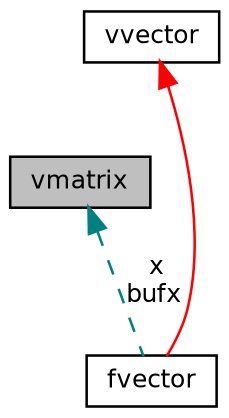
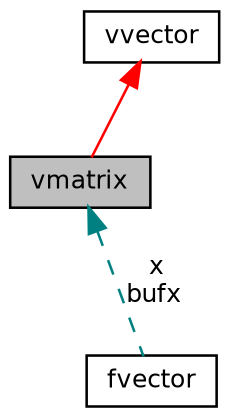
edge "fvector" -> "vvector": now "vmatrix" -> "vvector"
